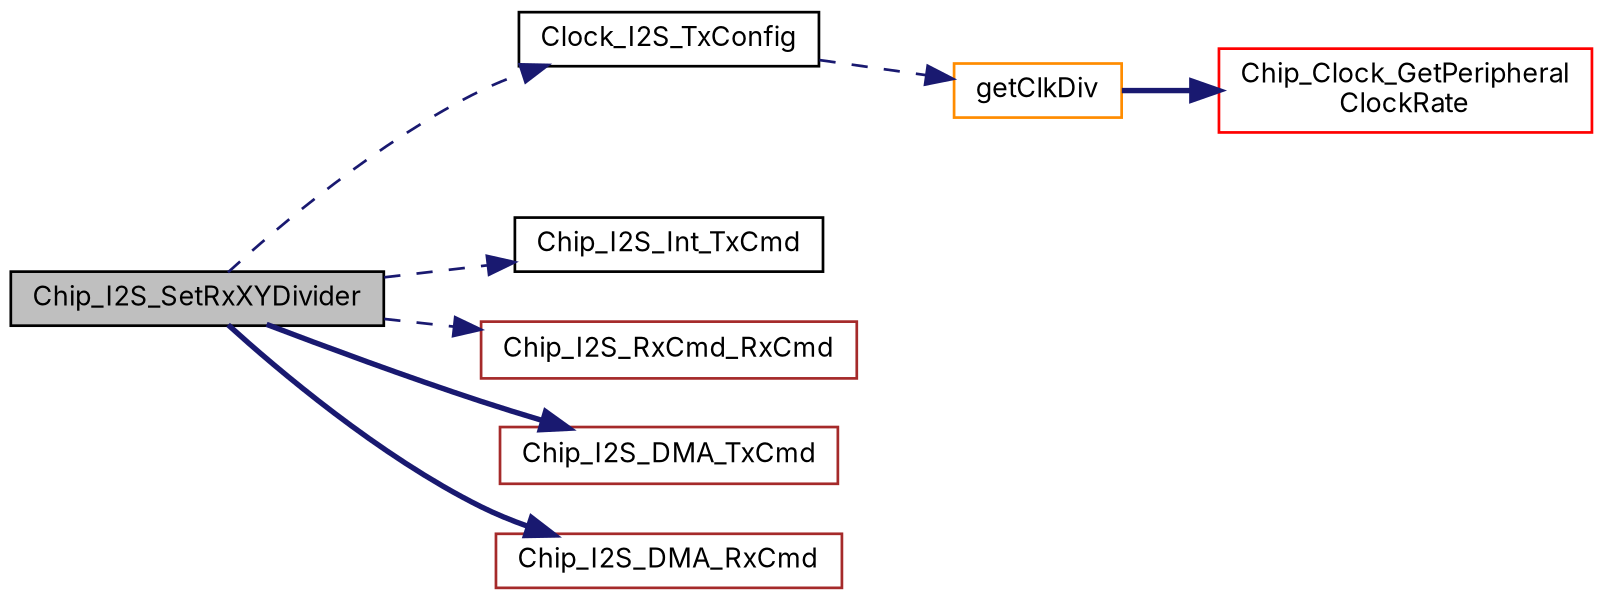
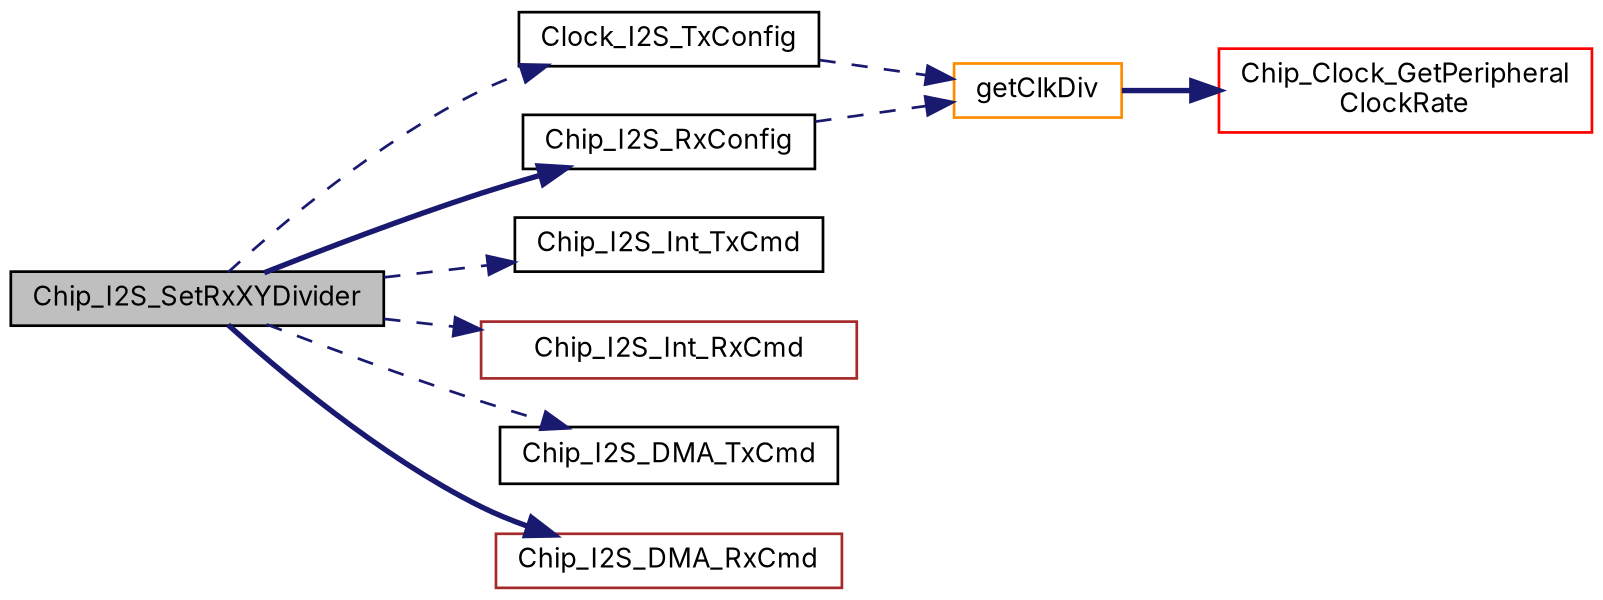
node "Chip_I2S_RxConfig": added
node "Chip_I2S_RxCmd_RxCmd": label "Chip_I2S_RxCmd_RxCmd" -> "Chip_I2S_Int_RxCmd"
edge "Chip_I2S_SetRxXYDivider" -> "Chip_I2S_DMA_TxCmd": style bold -> dashed
node "Chip_I2S_DMA_TxCmd": color brown -> black
